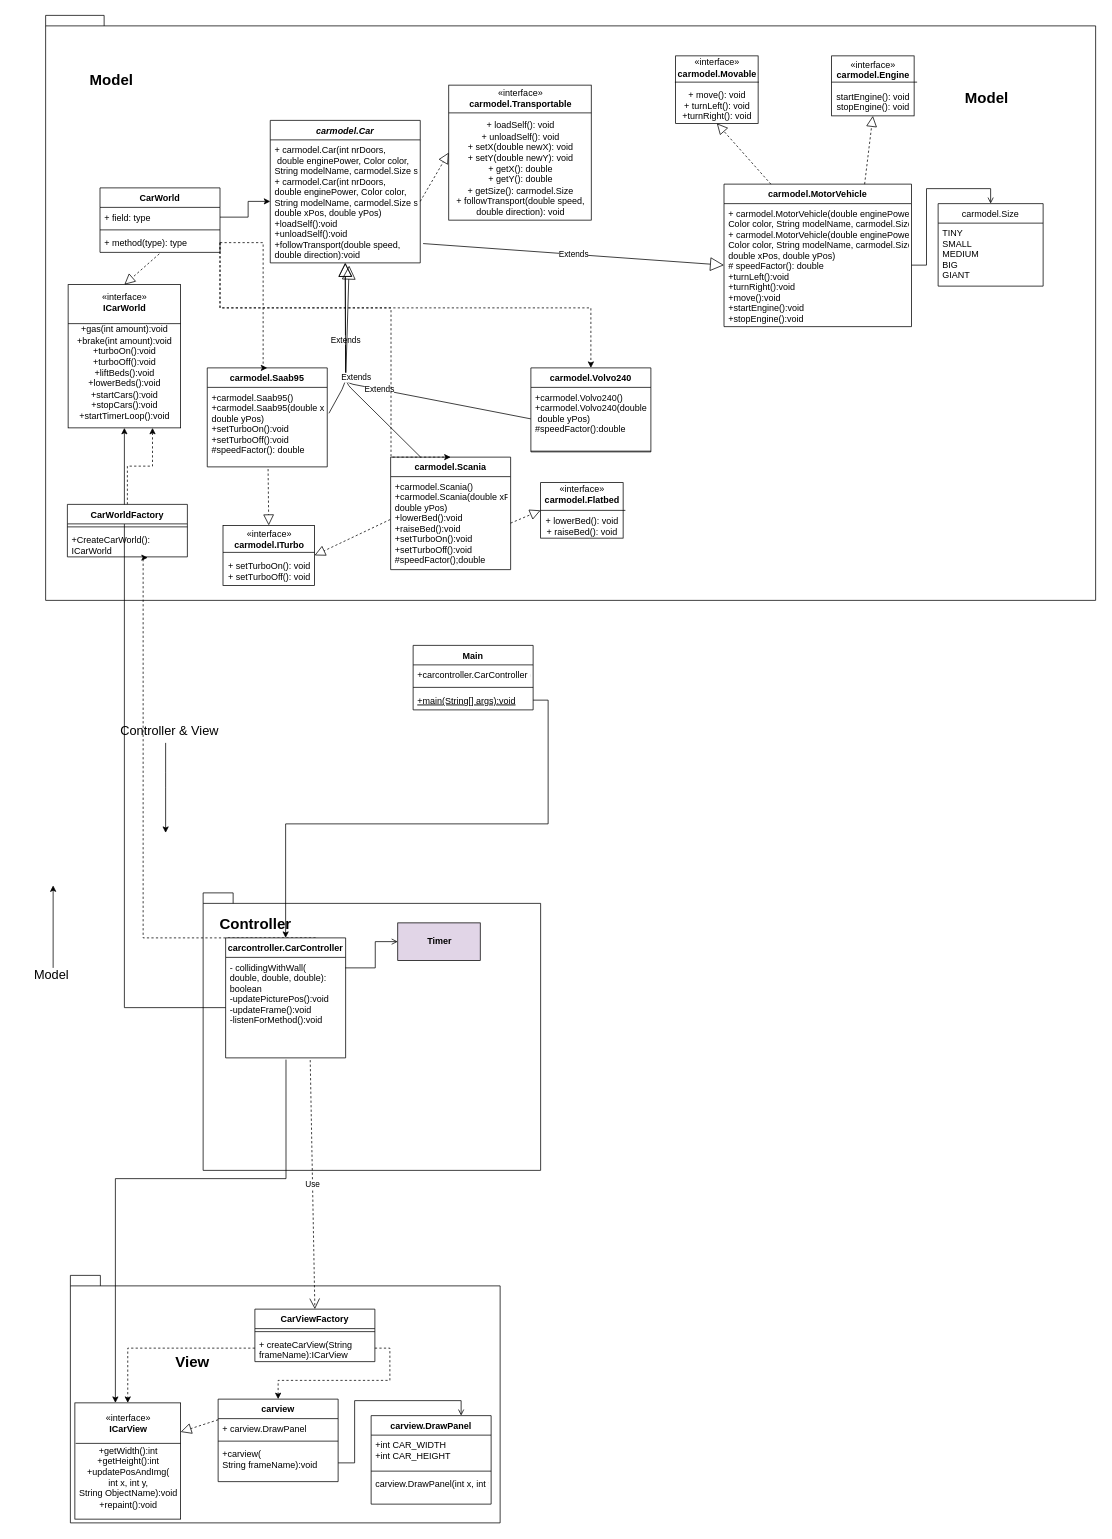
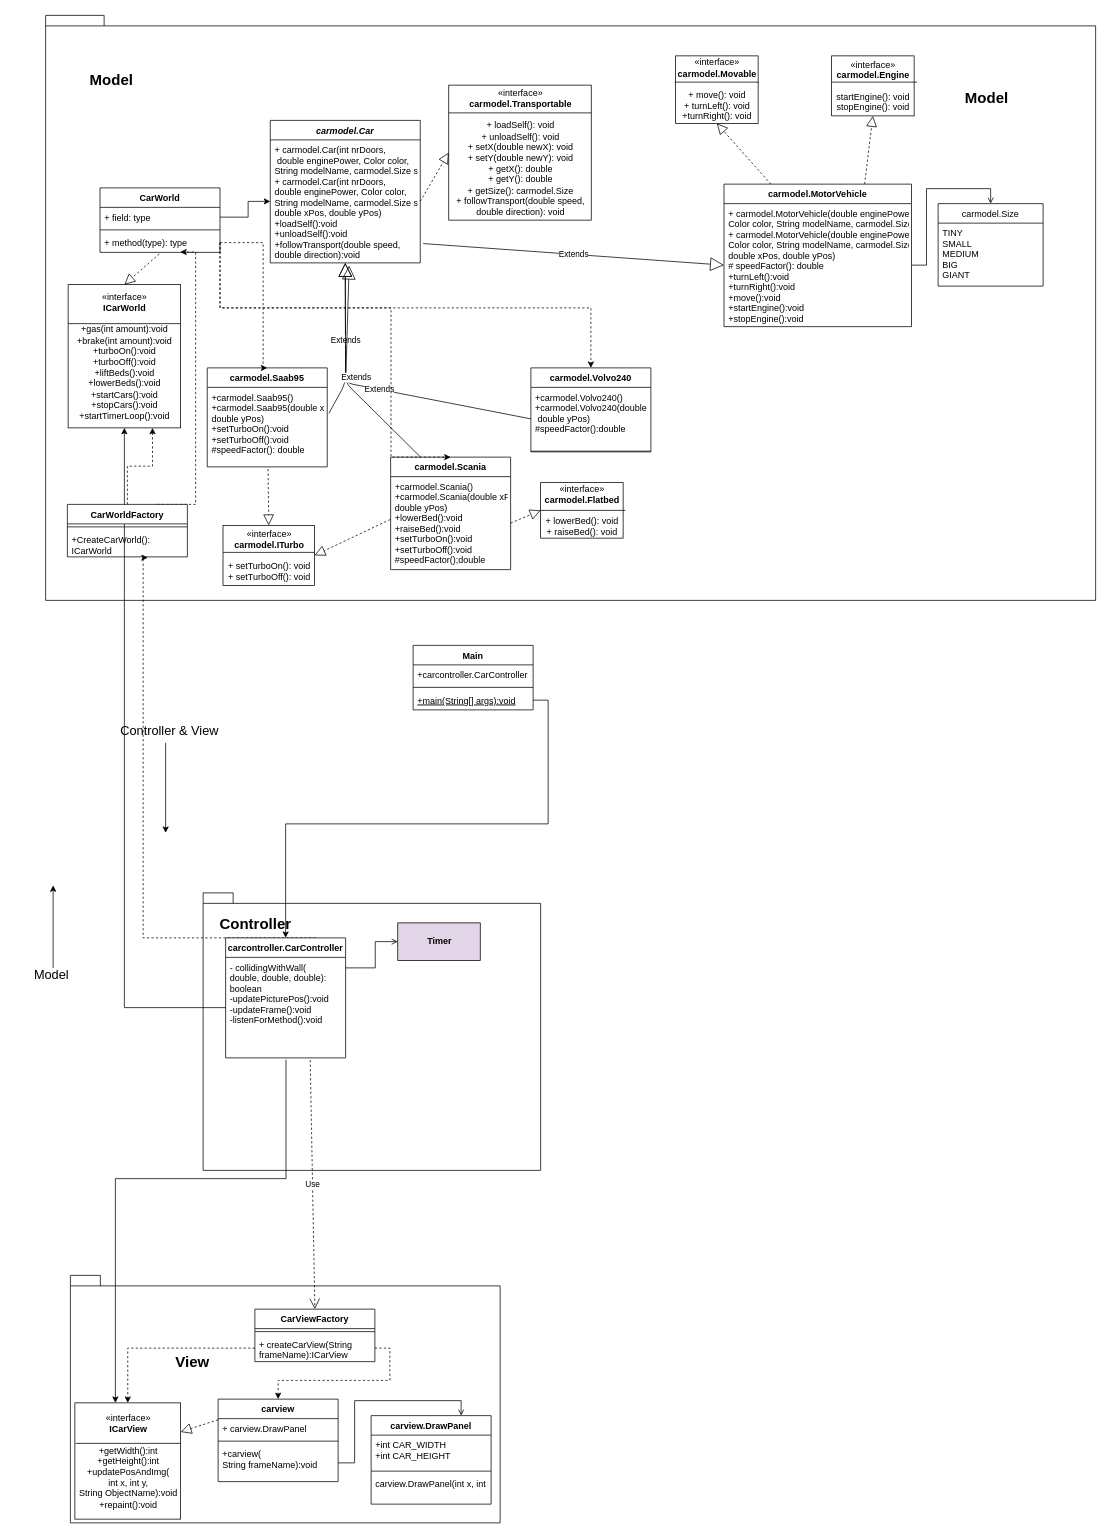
edge "CarWorldFactory" -> "+ method(type): type": added
